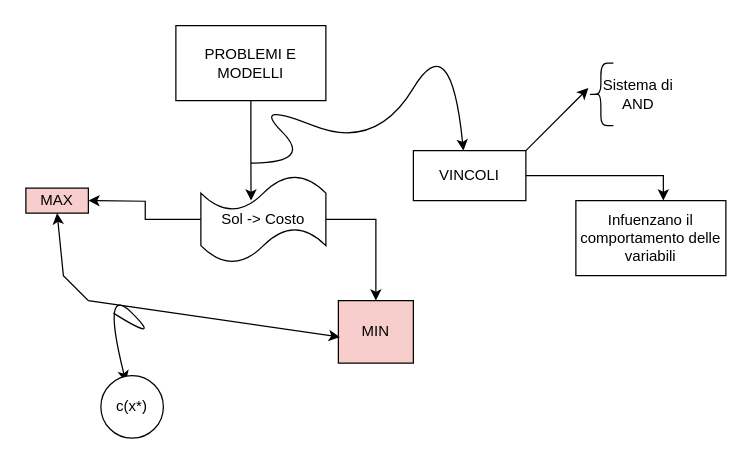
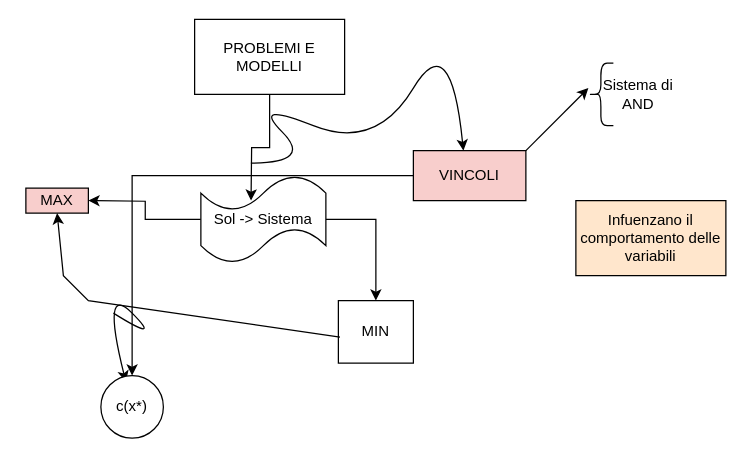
node "PROBLEMI E MODELLI": moved (251, 63) -> (269, 57)
node "VINCOLI": fillcolor #ffffff -> #f8cecc
edge "VINCOLI" -> "Infuenzano il comportamento delle variabili": now "VINCOLI" -> "c(x*)"
node "Sol -> Costo": label "Sol -> Costo" -> "Sol -> Sistema"
node "Infuenzano il comportamento delle variabili": fillcolor #ffffff -> #ffe6cc
node "MIN": fillcolor #f8cecc -> #ffffff
edge "MAX" -- "MIN": arrowhead classic -> none
